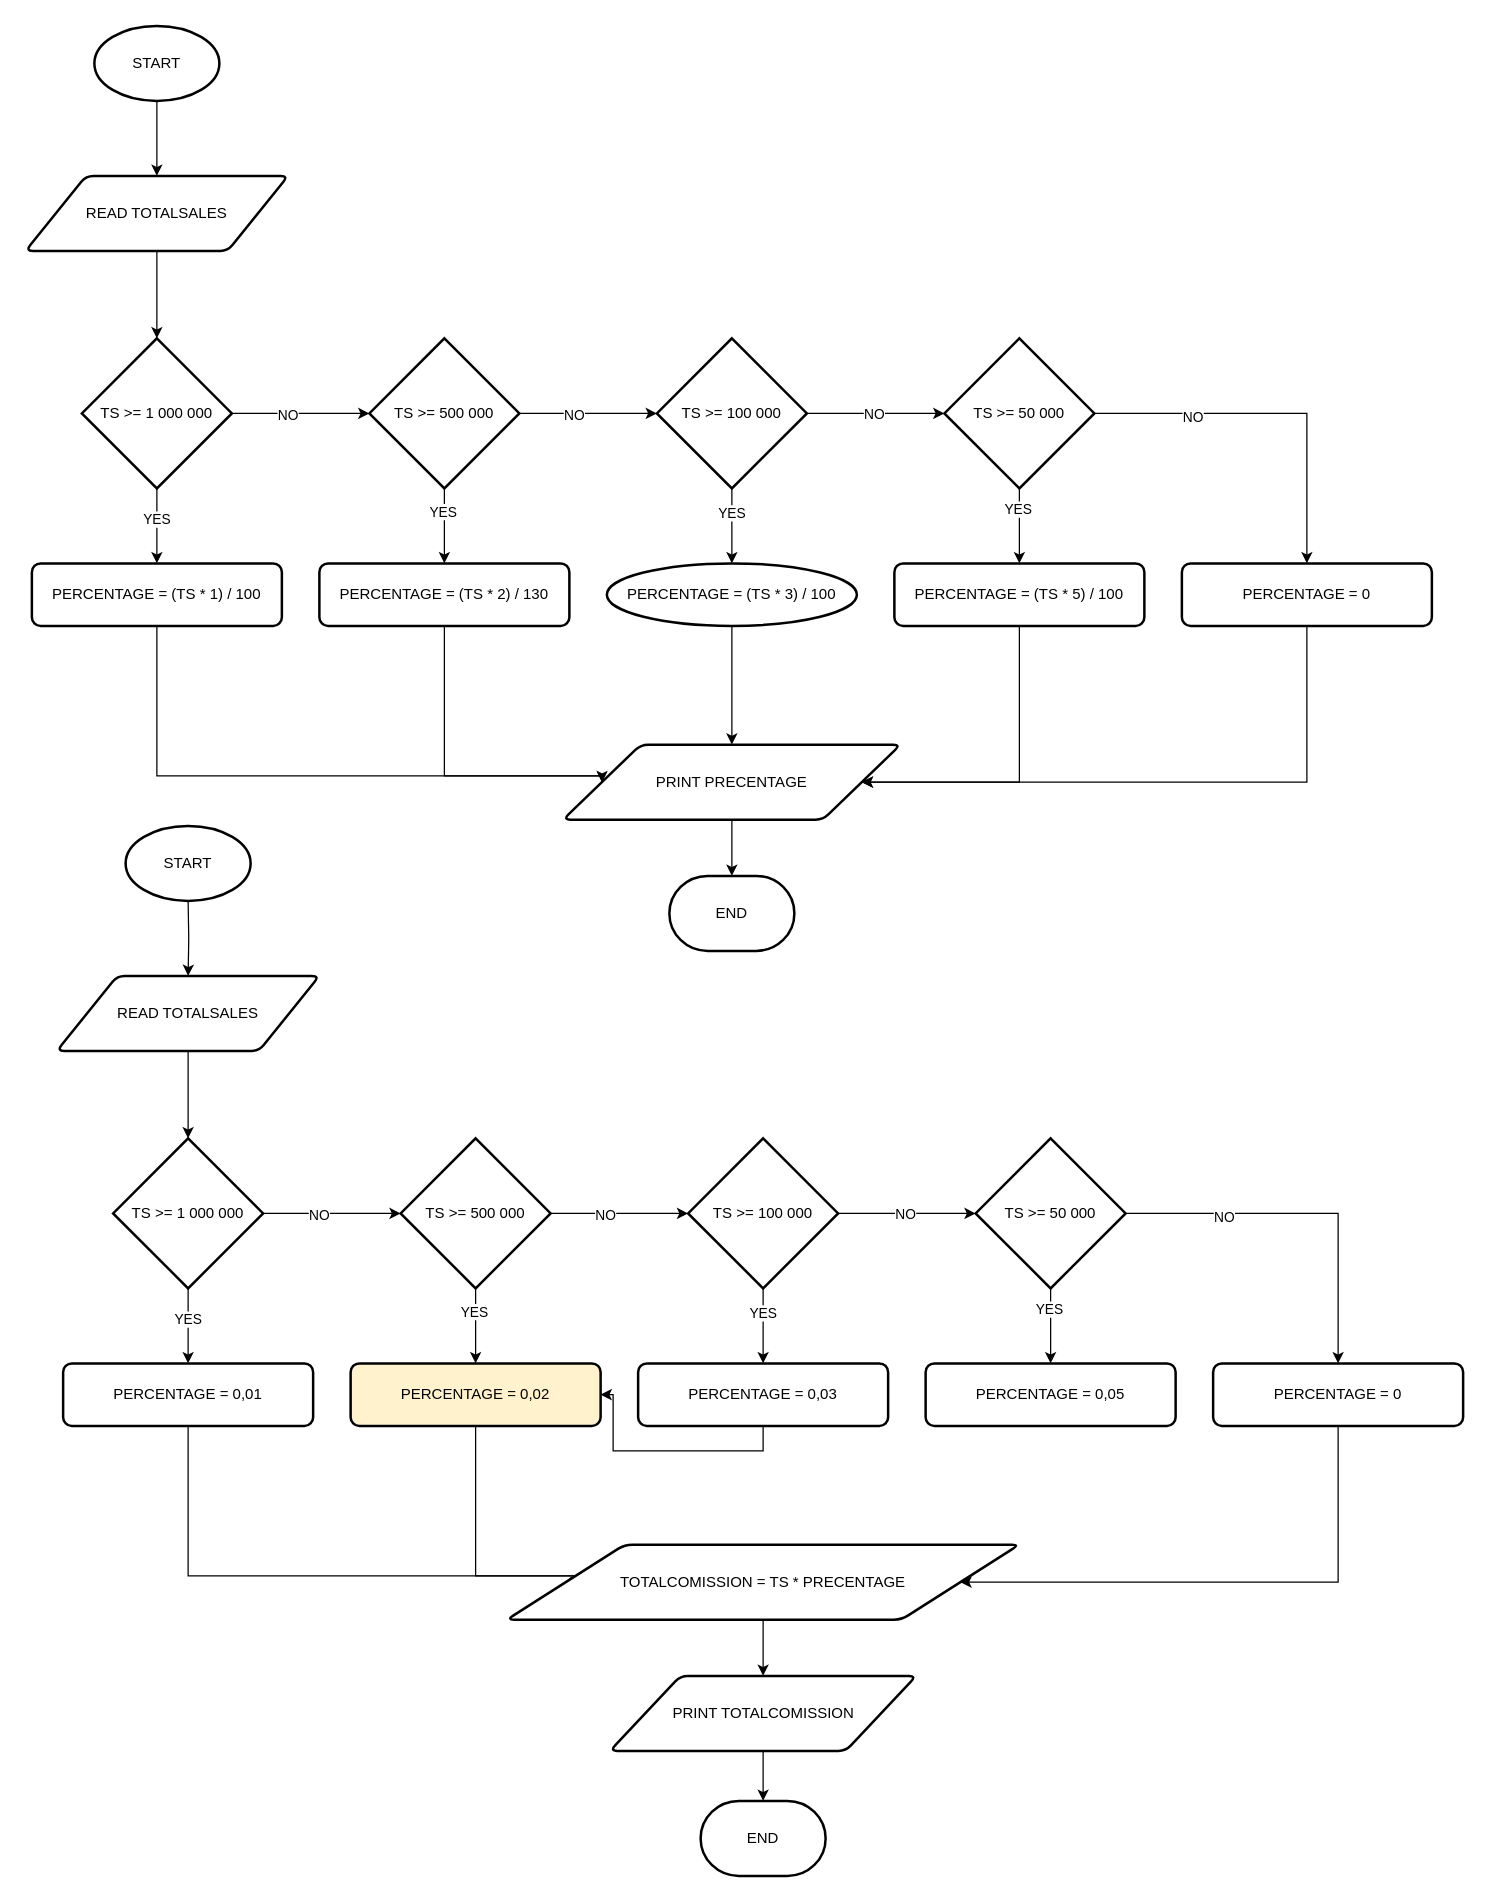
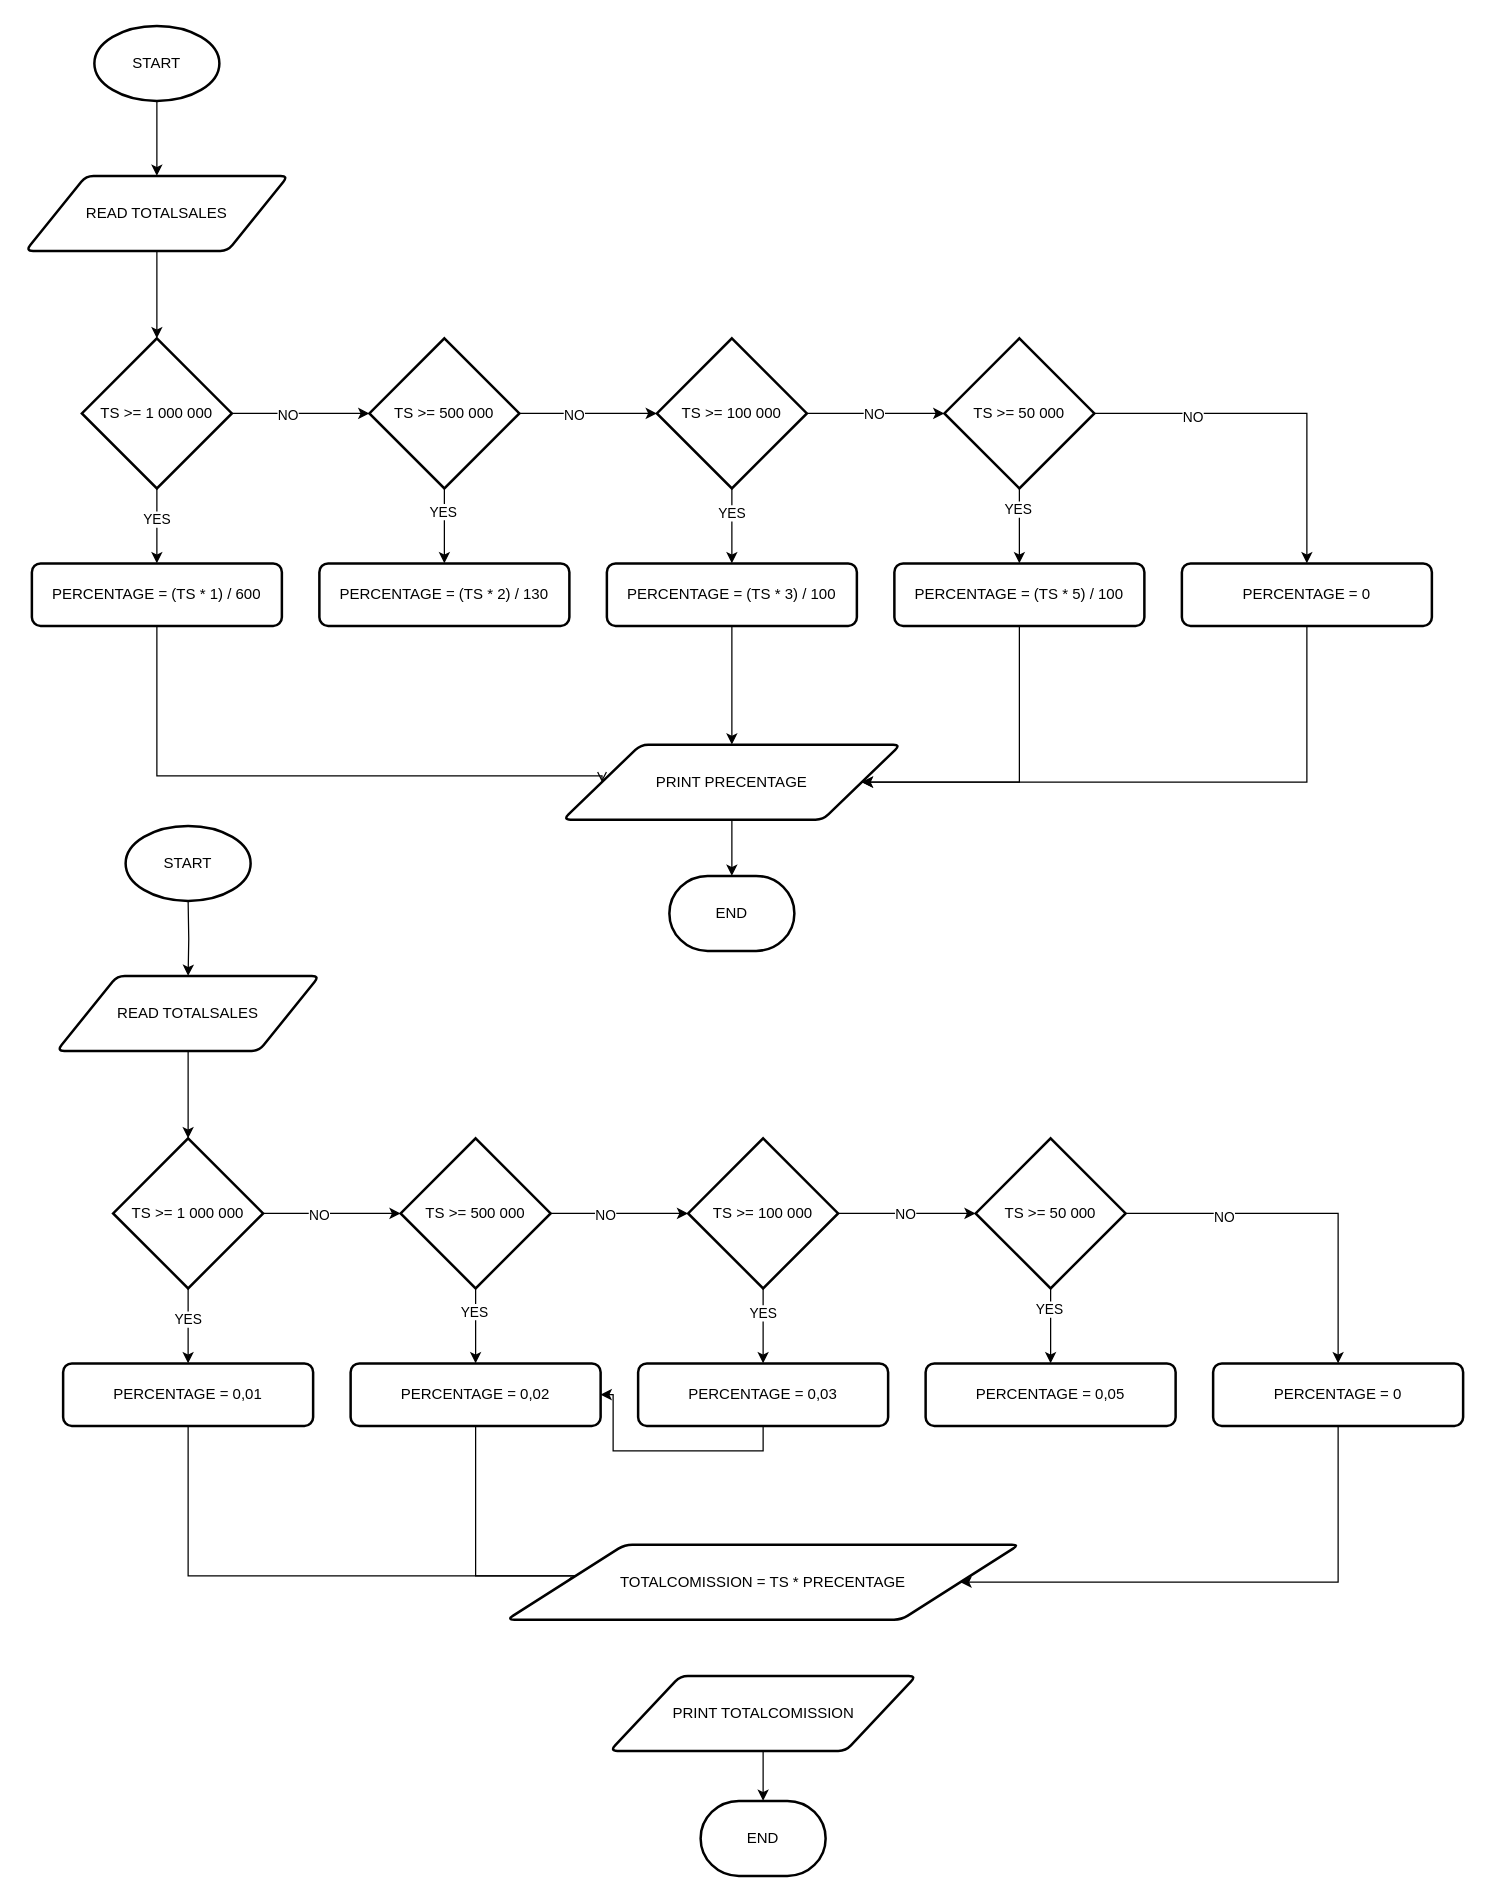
node "PERCENTAGE = (TS * 1) / 100": label "PERCENTAGE = (TS * 1) / 100" -> "PERCENTAGE = (TS * 1) / 600"
node "PERCENTAGE = (TS * 3) / 100": shape ellipse -> rounded rectangle
edge "PERCENTAGE = (TS * 2) / 130" -> "PRINT PRECENTAGE": removed
node "PERCENTAGE = 0,02": fillcolor #fff2cc -> #ffffff
edge "TOTALCOMISSION = TS * PRECENTAGE" -> "PRINT TOTALCOMISSION": removed
